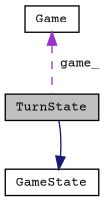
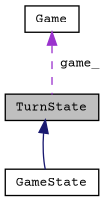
edge "TurnState" -> "GameState": reversed
